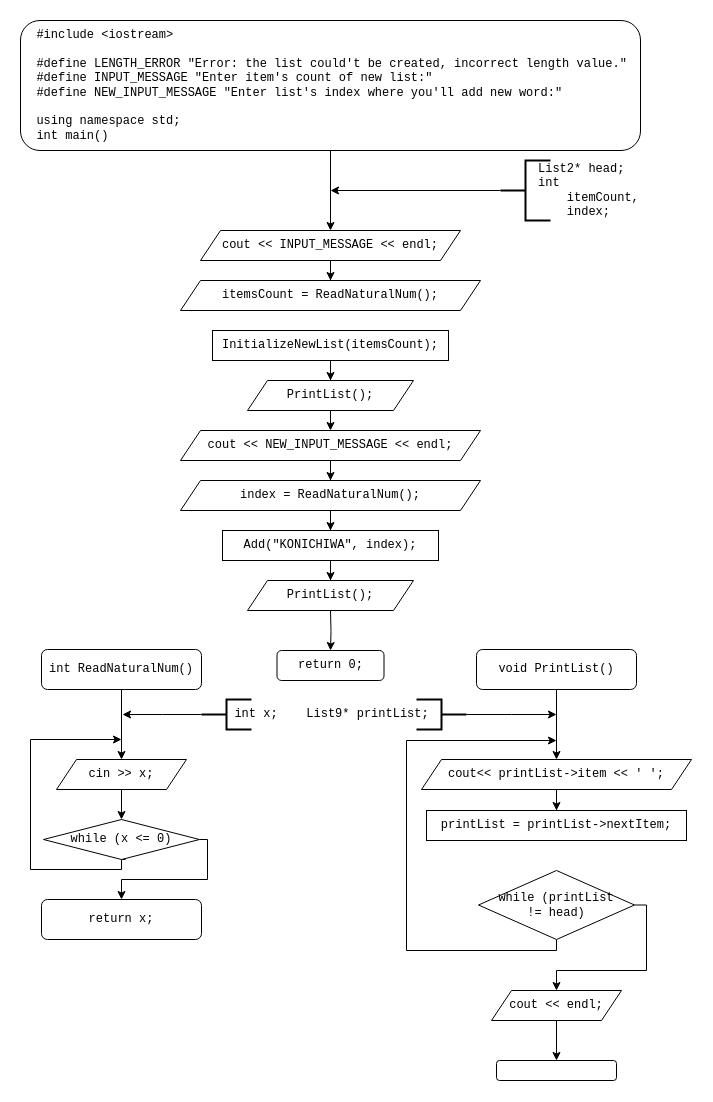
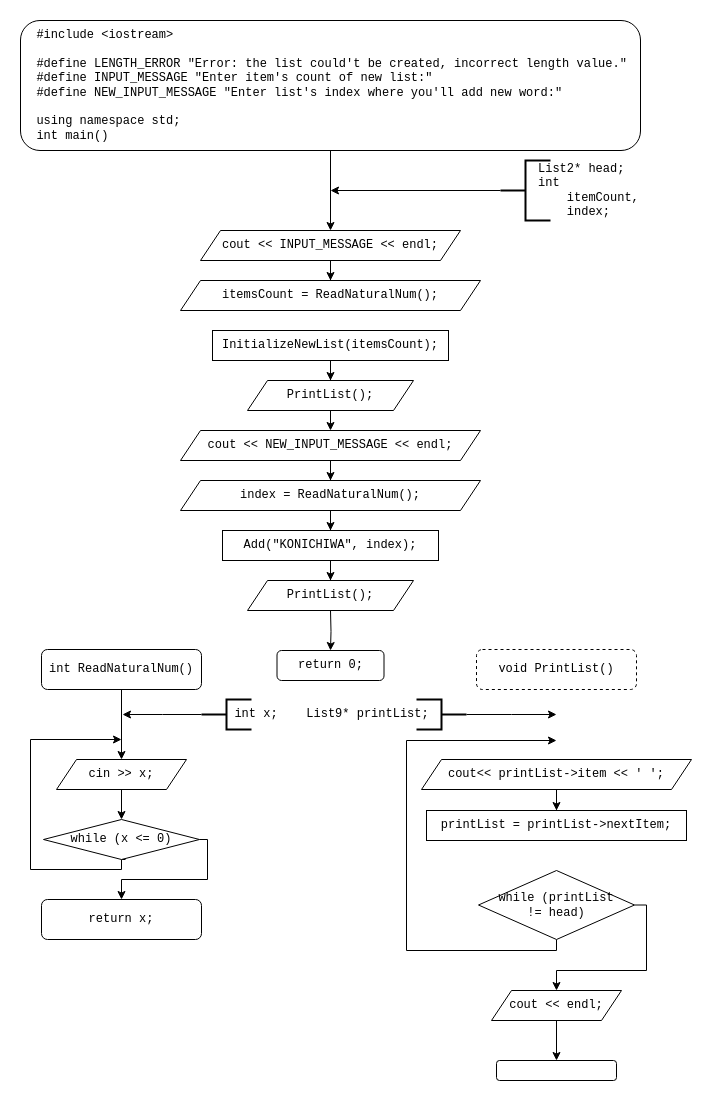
node "void PrintList()": style solid -> dashed
edge "void PrintList()" -> "cout<< printList->item << ' ';": removed
